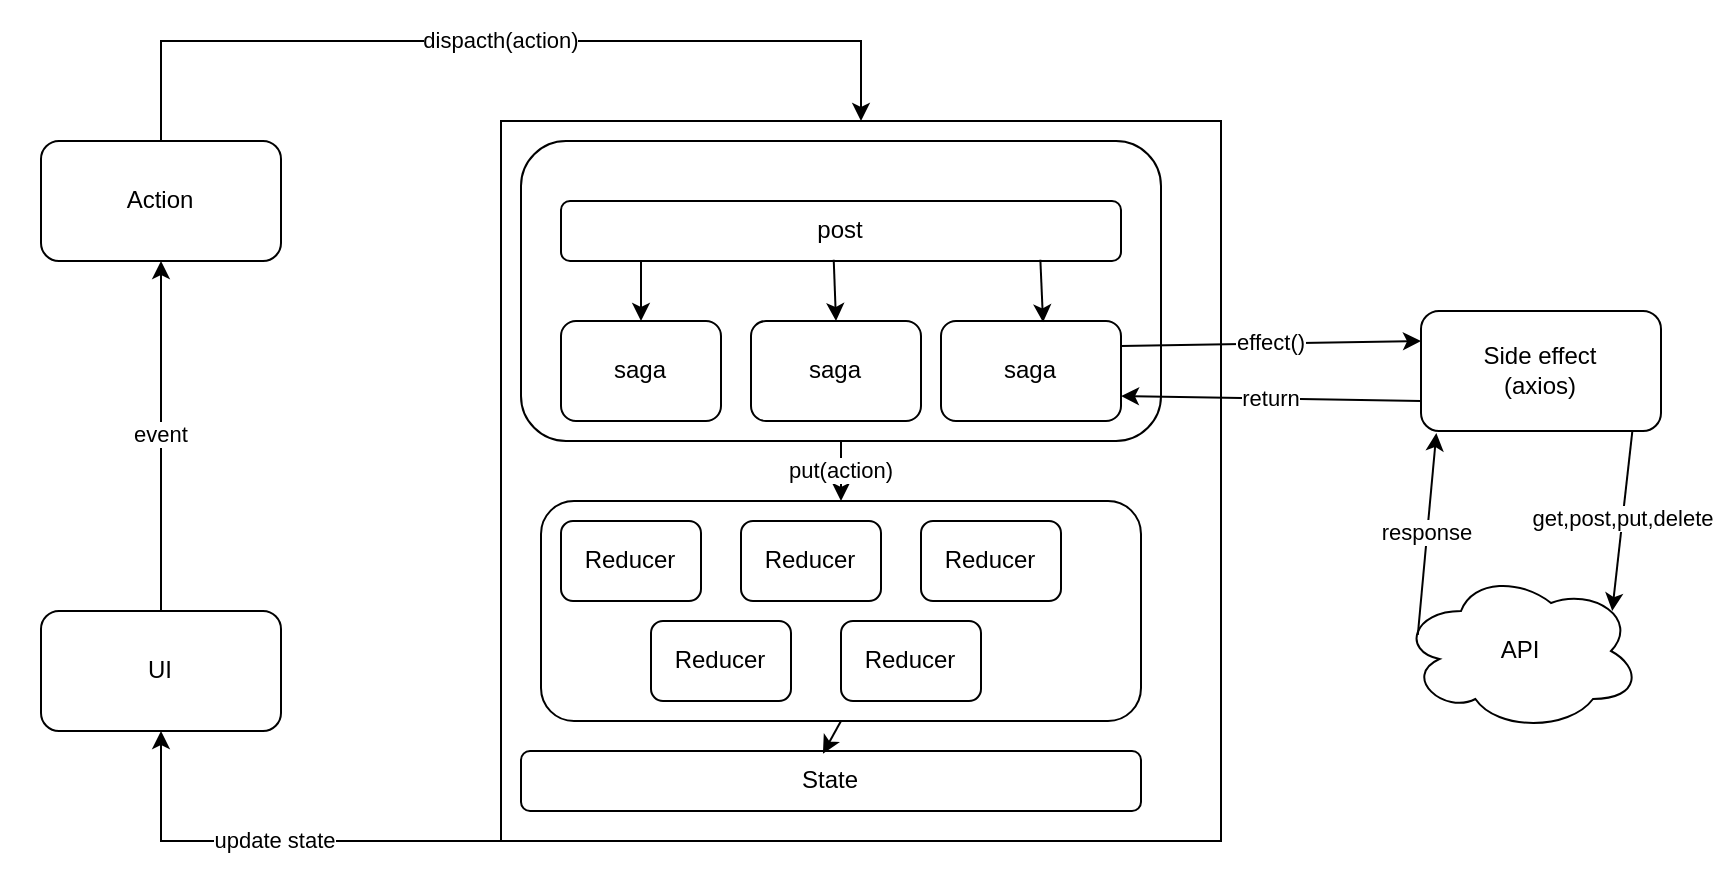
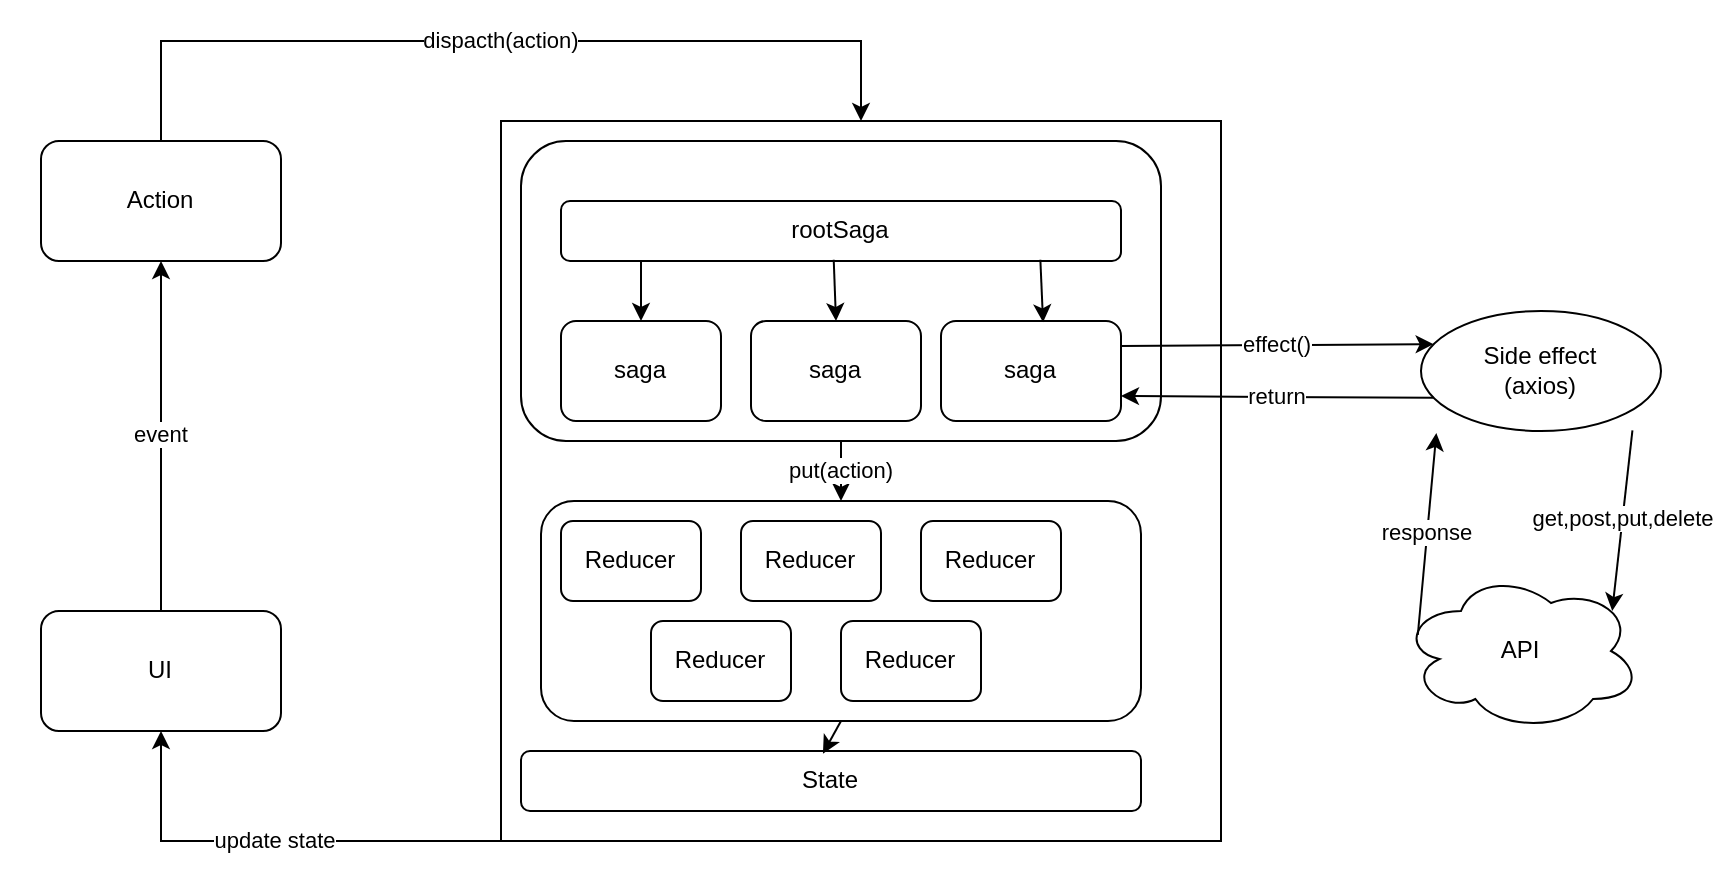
node "post": label "post" -> "rootSaga"
node "Side effect (axios)": shape rounded rectangle -> ellipse
